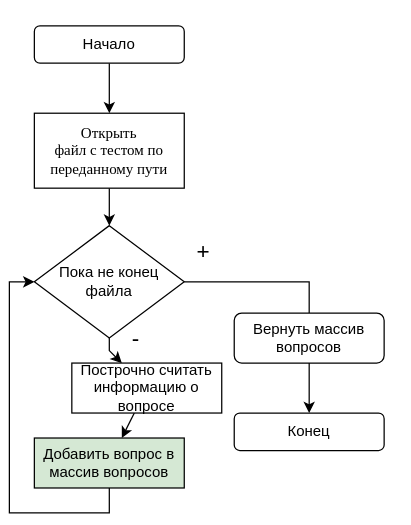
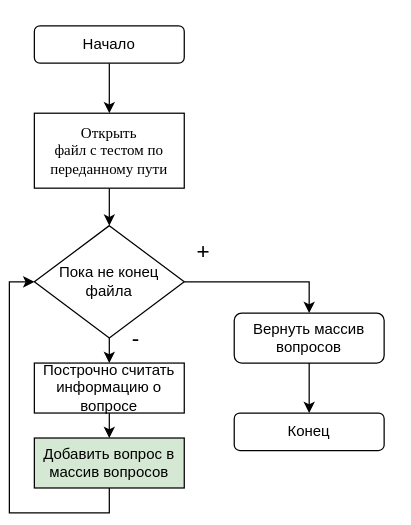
edge "Пока не конец файла" -- "Вернуть массив вопросов": arrowhead none -> classic
node "Построчно считать информацию о вопросе": moved (147, 388) -> (109, 388)
